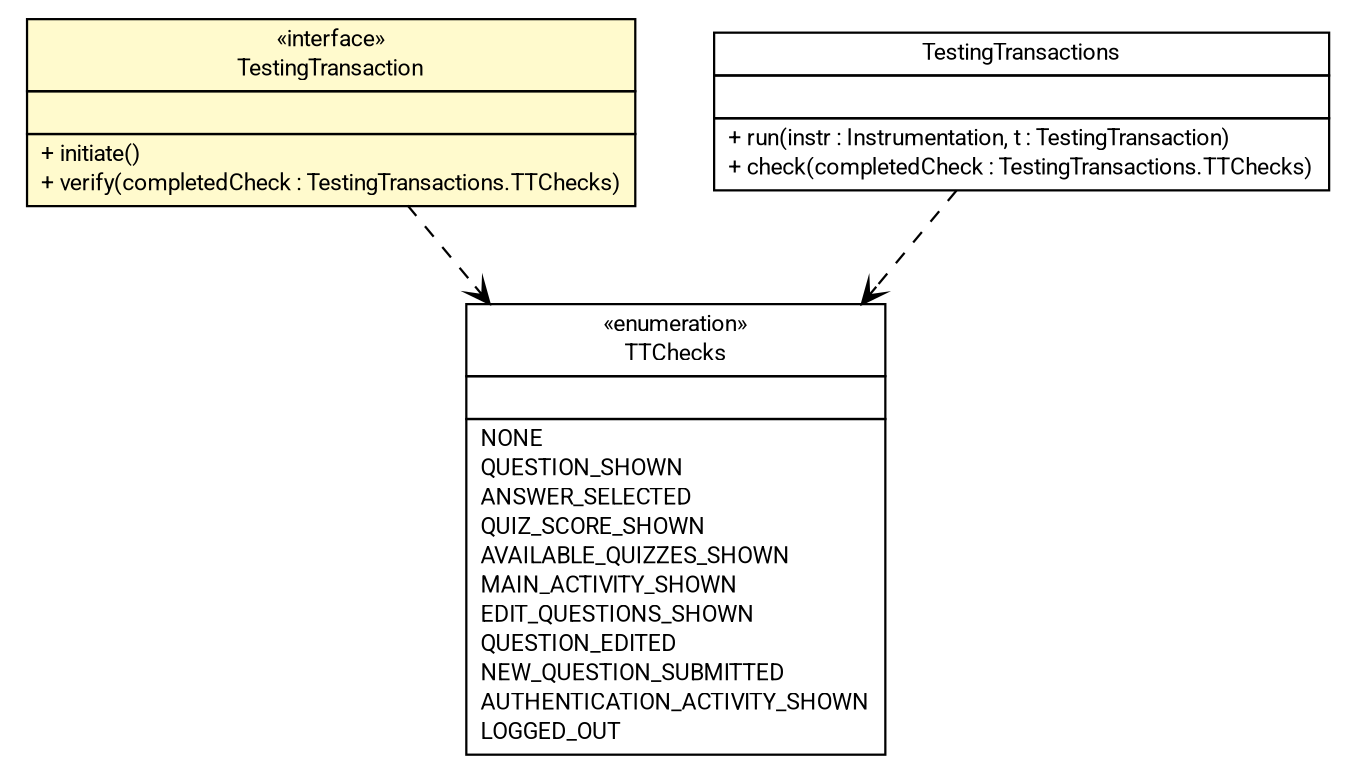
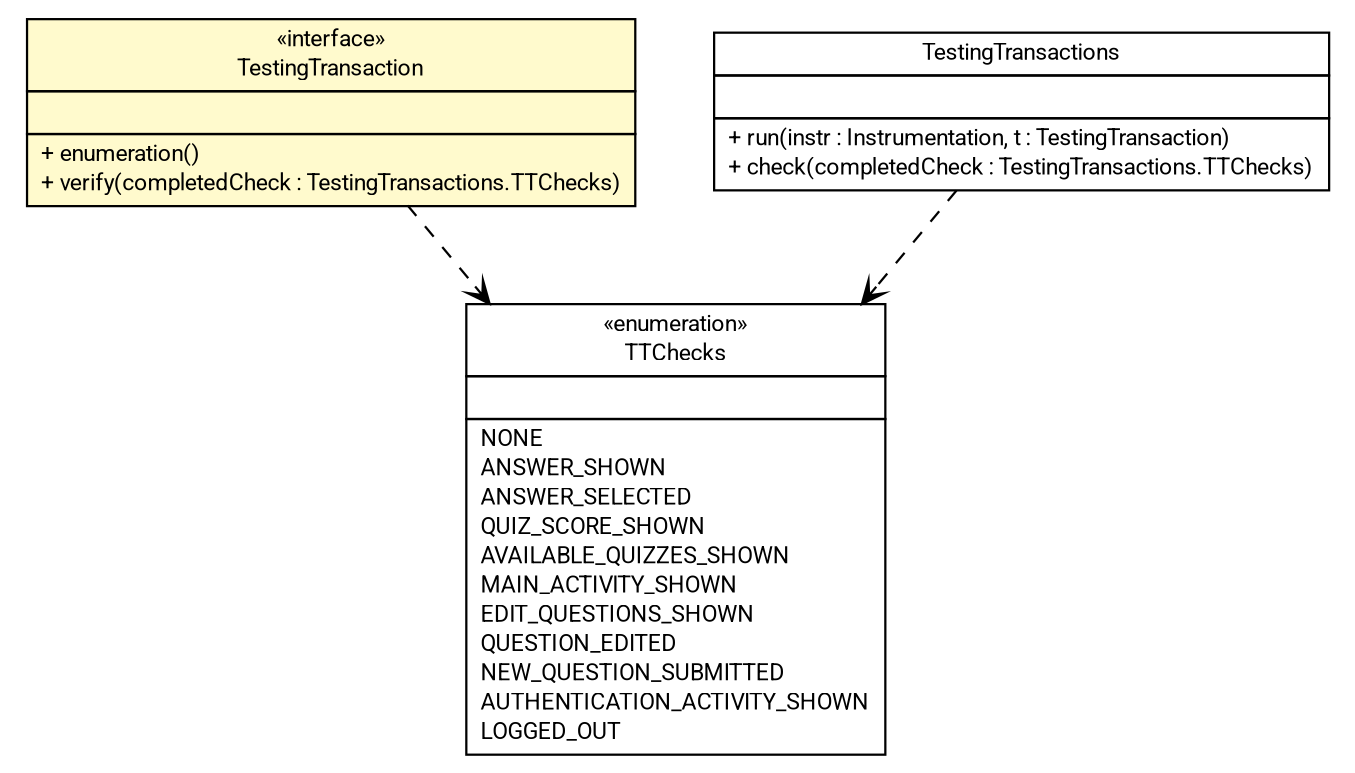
node "TestingTransaction": text "+ initiate()" -> "+ enumeration()"
node "TTChecks": text "QUESTION_SHOWN" -> "ANSWER_SHOWN"
